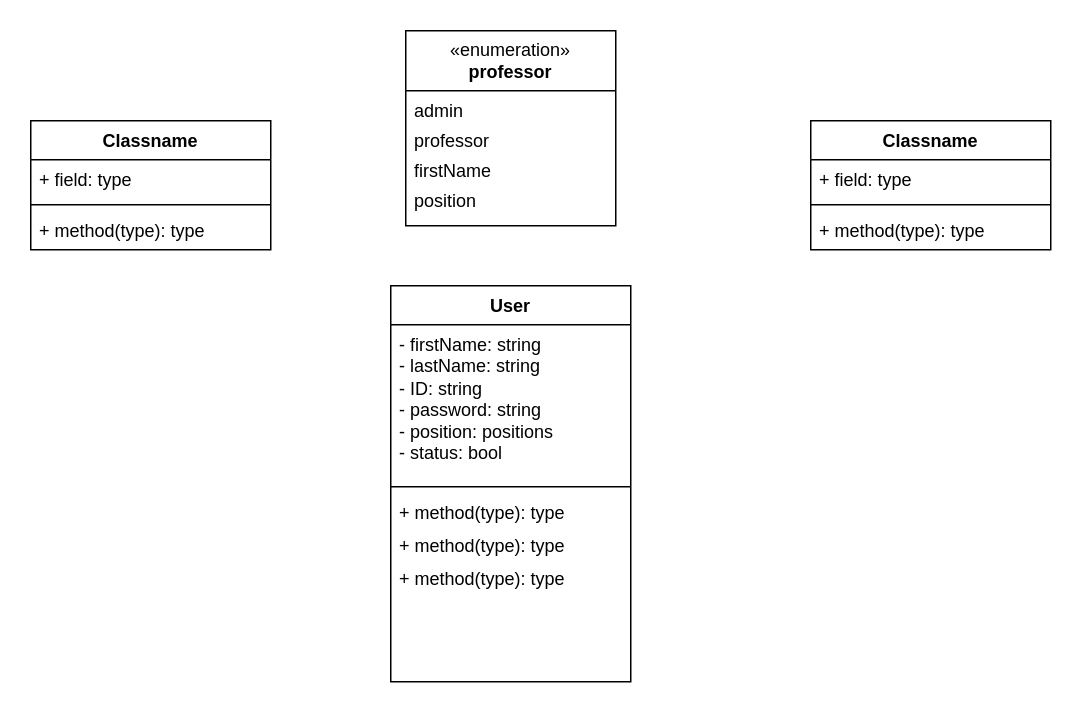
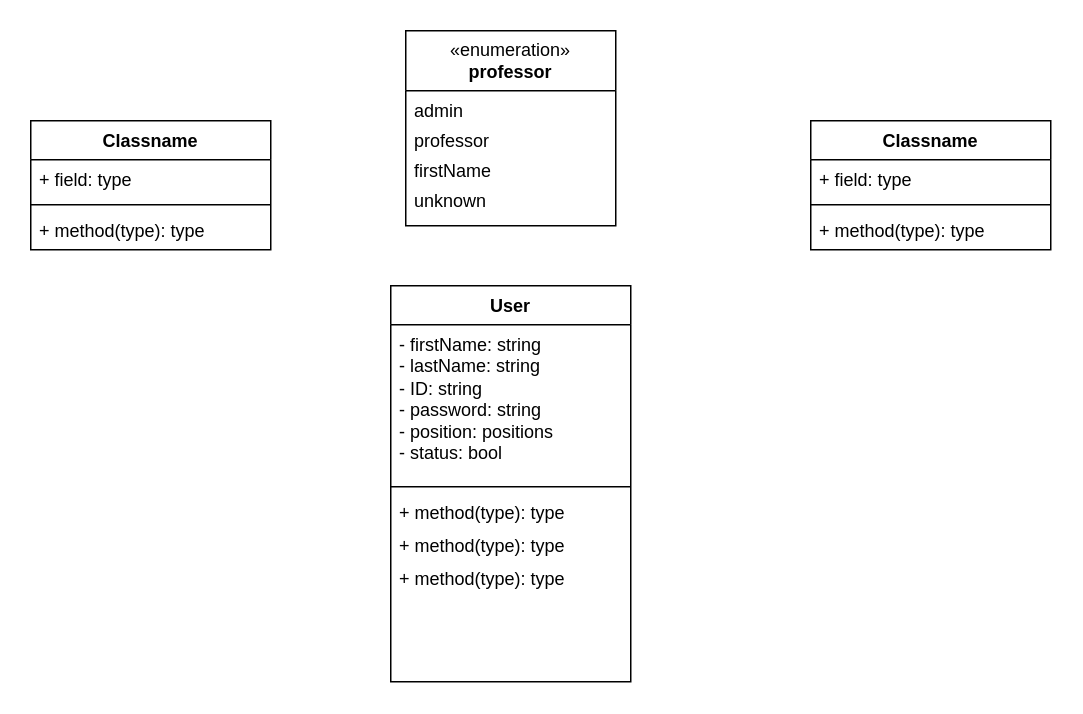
node "position": label "position" -> "unknown"
